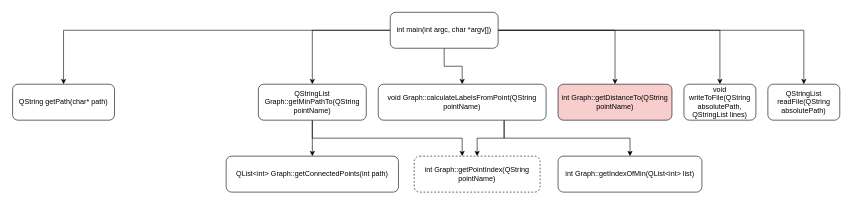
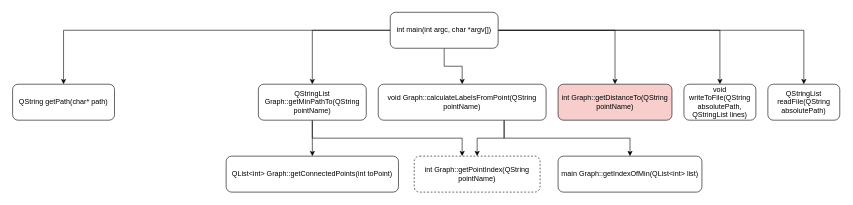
node "QList<int> Graph::getConnectedPoints(int path)": label "QList<int> Graph::getConnectedPoints(int path)" -> "QList<int> Graph::getConnectedPoints(int toPoint)"
node "int Graph::getIndexOfMin(QList<int> list)": label "int Graph::getIndexOfMin(QList<int> list)" -> "main Graph::getIndexOfMin(QList<int> list)"
